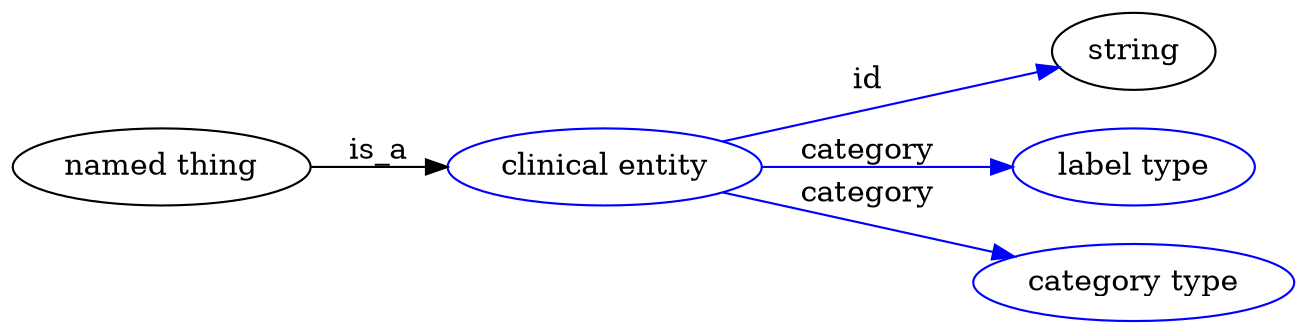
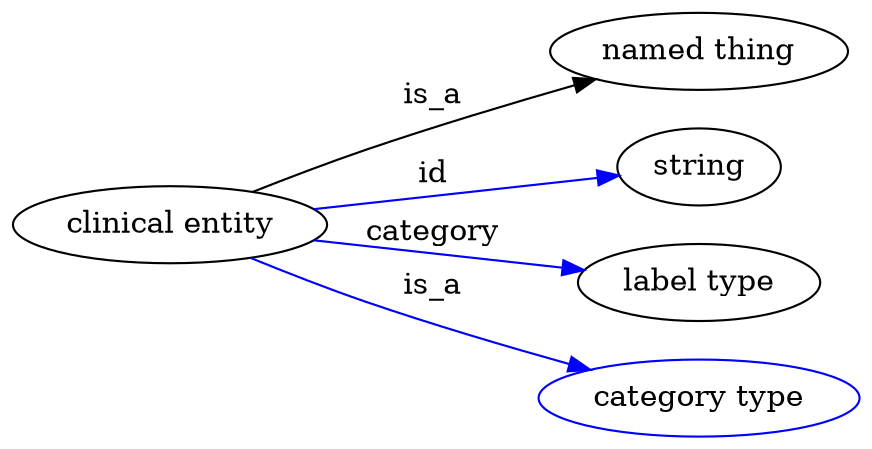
edge "named thing" -> "clinical entity": reversed
node "clinical entity": color blue -> black
node "label type": color blue -> black
edge "clinical entity" -> "category type": label "category" -> "is_a"
